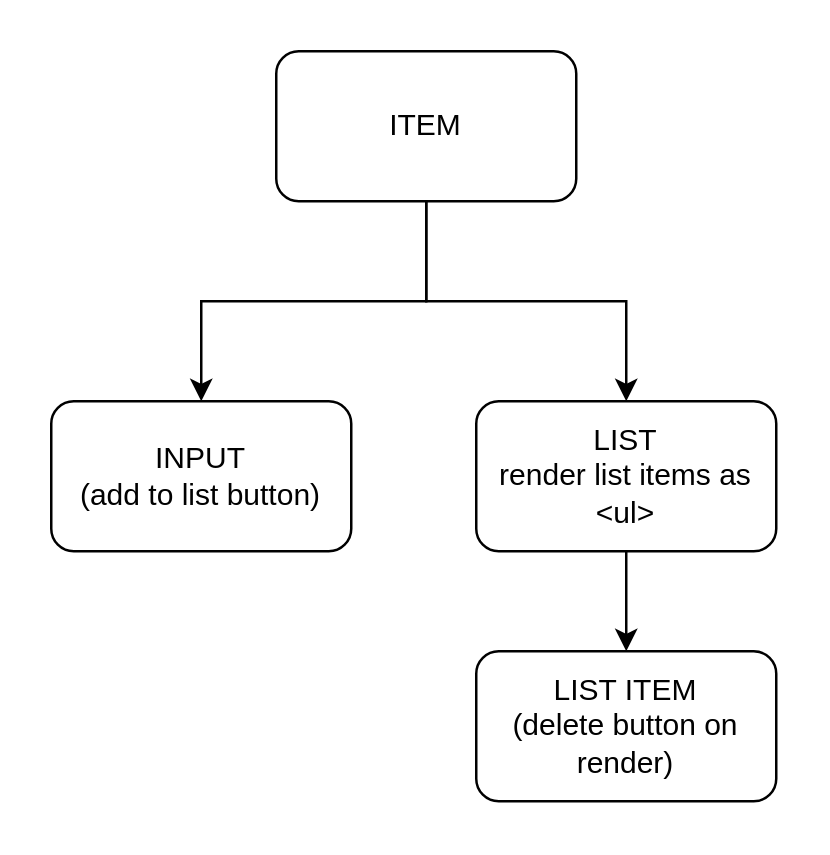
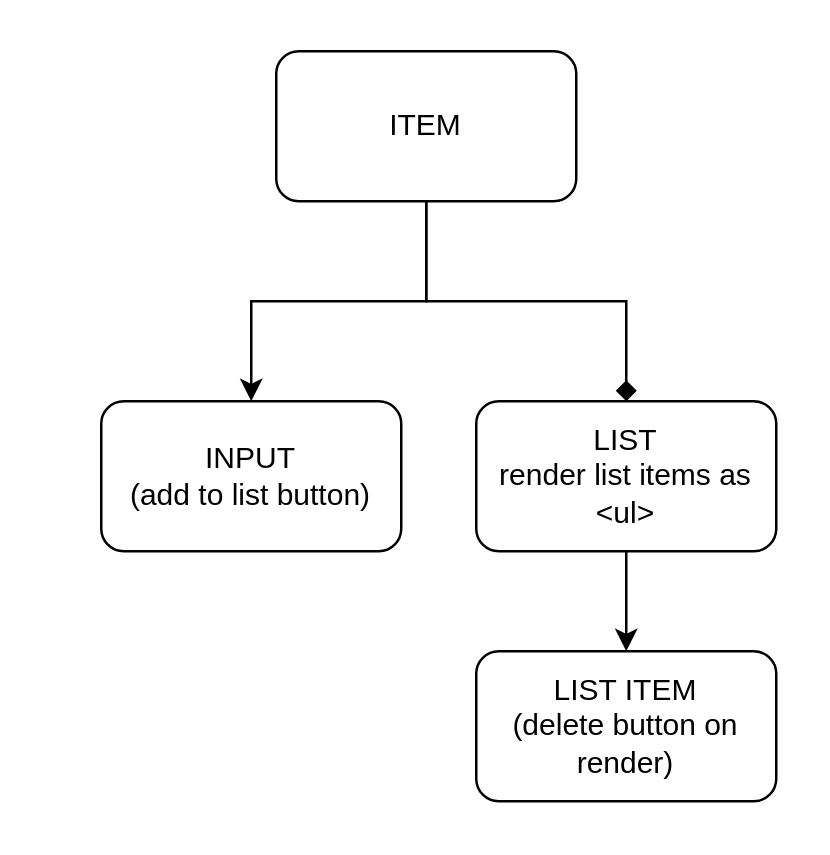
edge "ITEM" -> "LIST render list items as <ul>": arrowhead classic -> diamond
node "INPUT (add to list button)": moved (201, 476) -> (251, 476)
